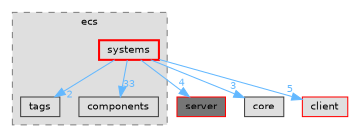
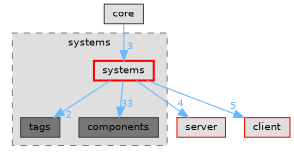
cluster "ecs": label "ecs" -> "systems"
edge "systems" -> "core": reversed
node "tags": fillcolor #dfdfdf -> #767676
node "components": fillcolor #dfdfdf -> #767676
node "server": fillcolor #767676 -> #dfdfdf
